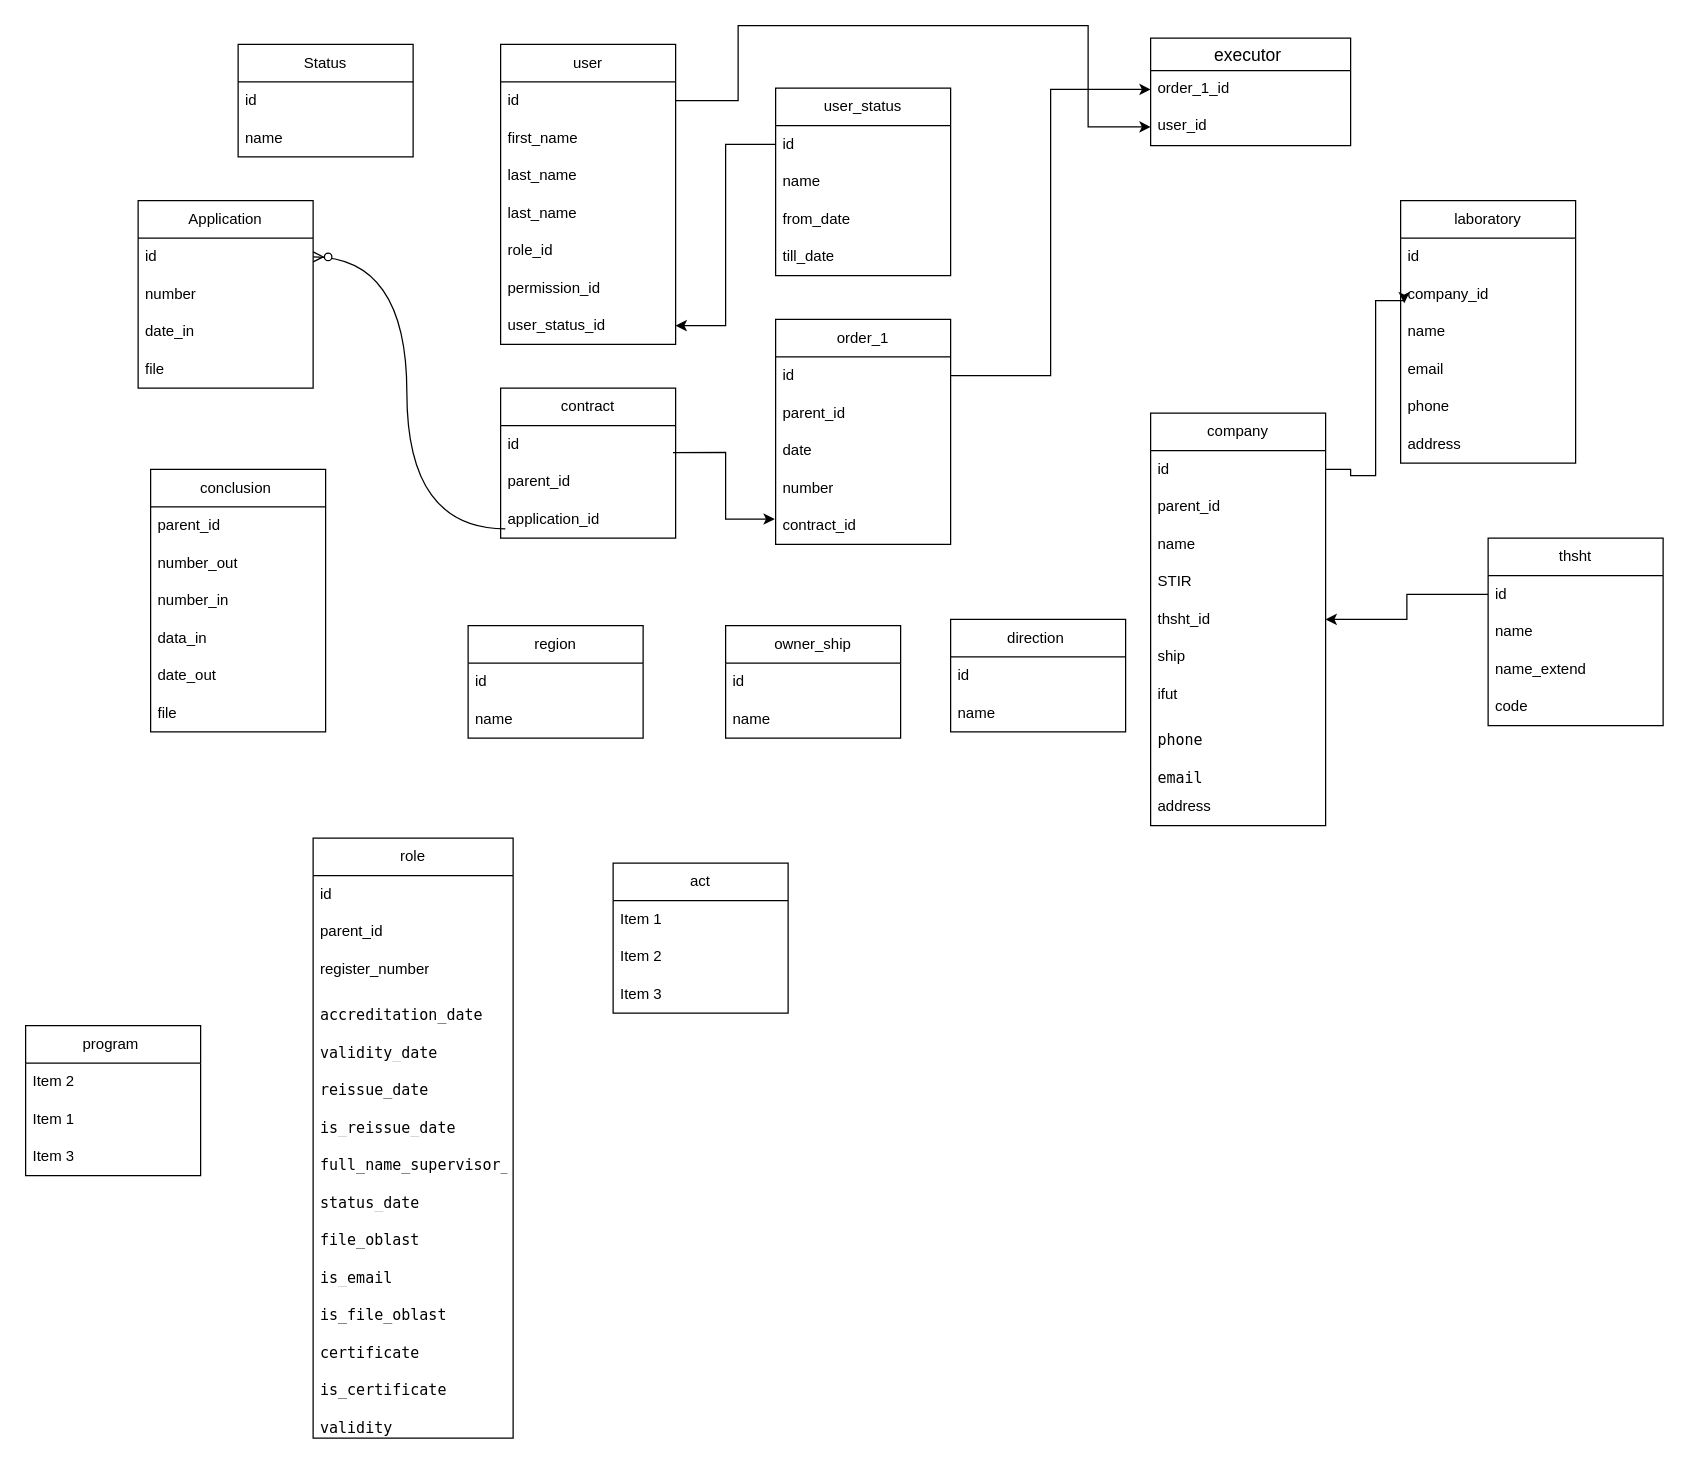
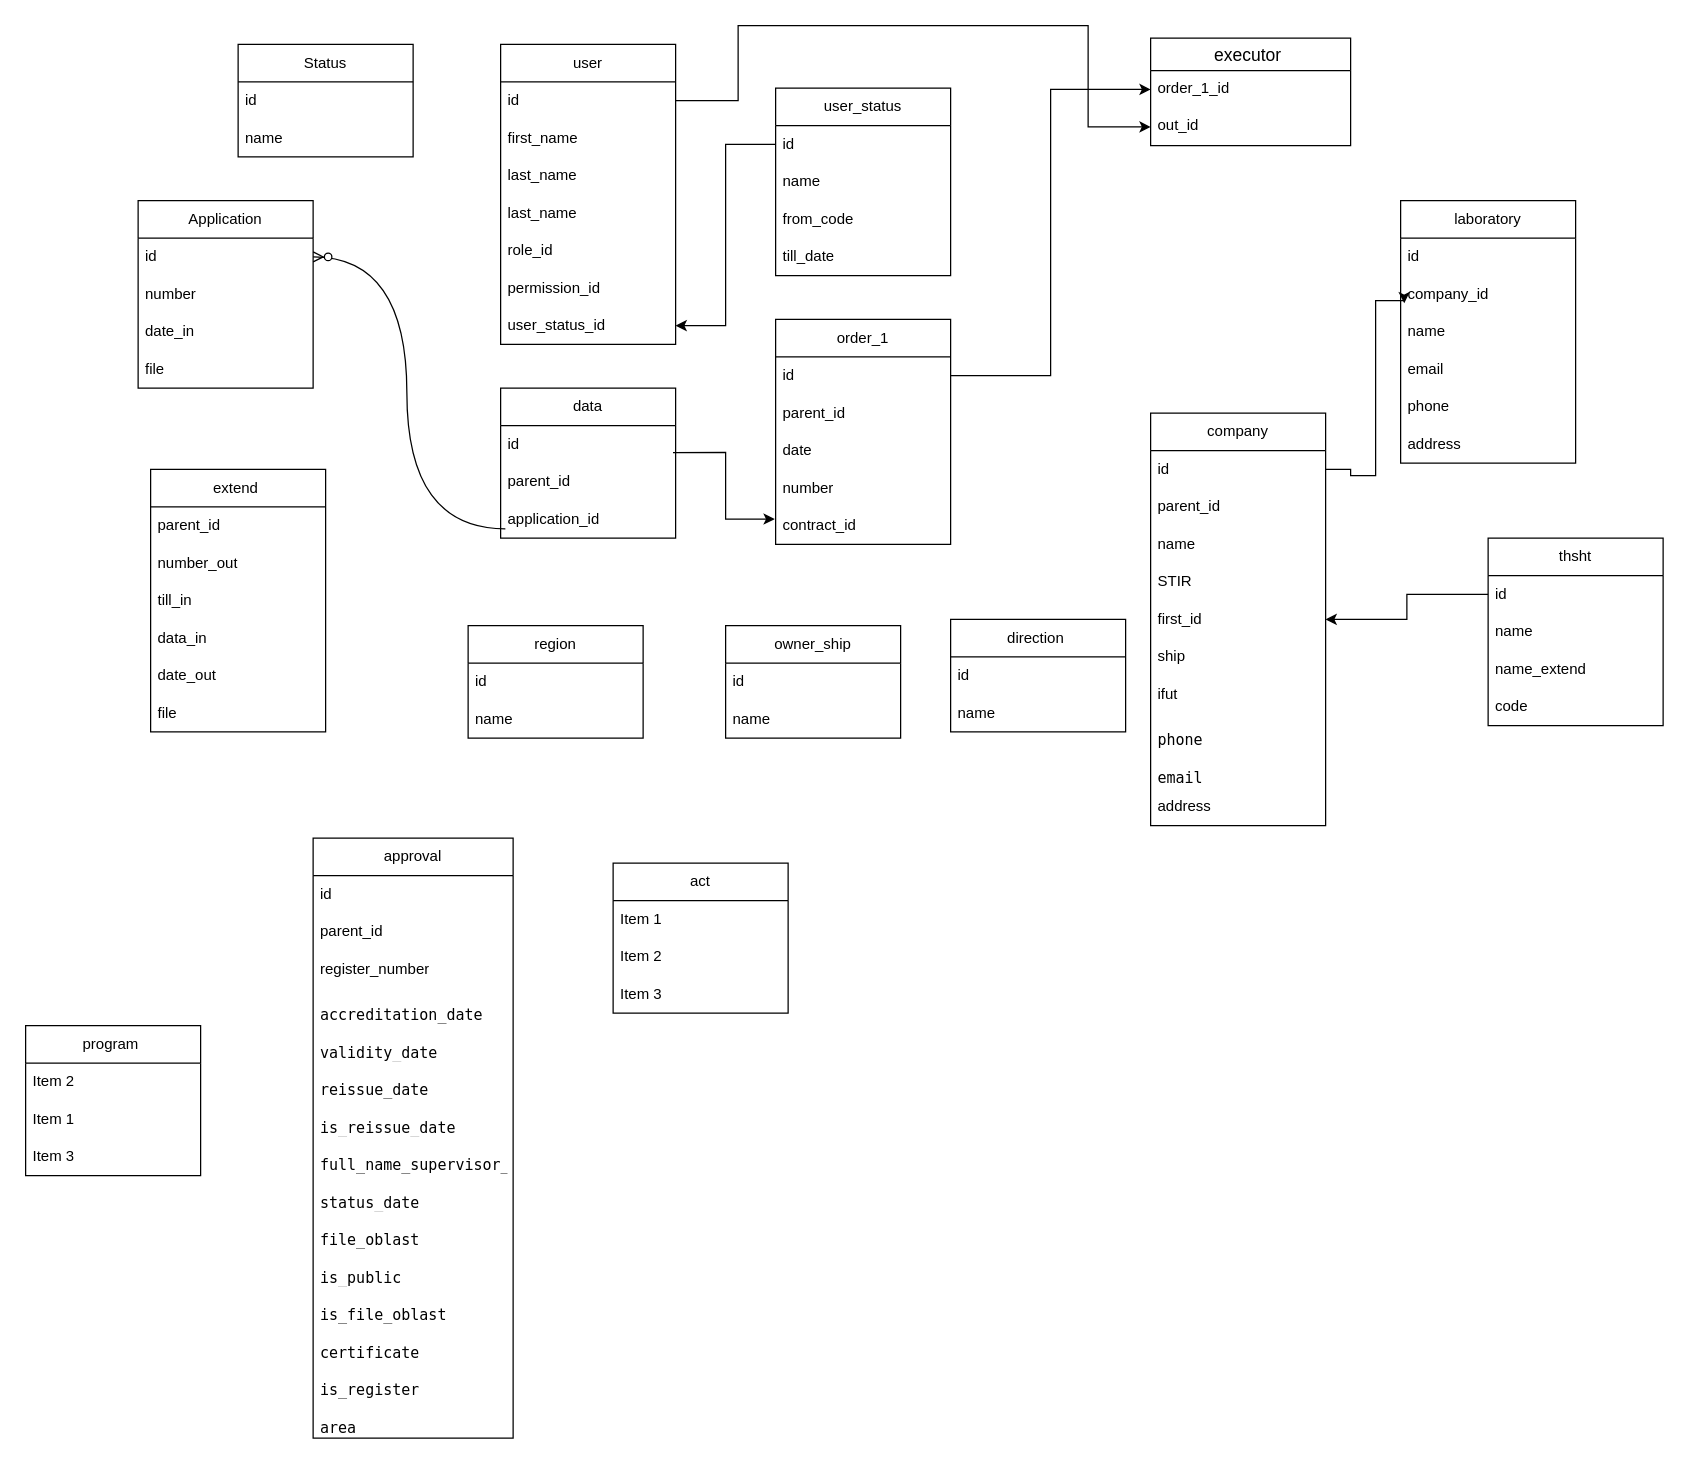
node "user_id": label "user_id" -> "out_id"
node "from_date": label "from_date" -> "from_code"
node "contract": label "contract" -> "data"
node "conclusion": label "conclusion" -> "extend"
node "number_in": label "number_in" -> "till_in"
node "thsht_id": label "thsht_id" -> "first_id"
node "role": label "role" -> "approval"
node "is_email": label "is_email" -> "is_public"
node "is_certificate": label "is_certificate" -> "is_register"
node "validity": label "validity" -> "area"
